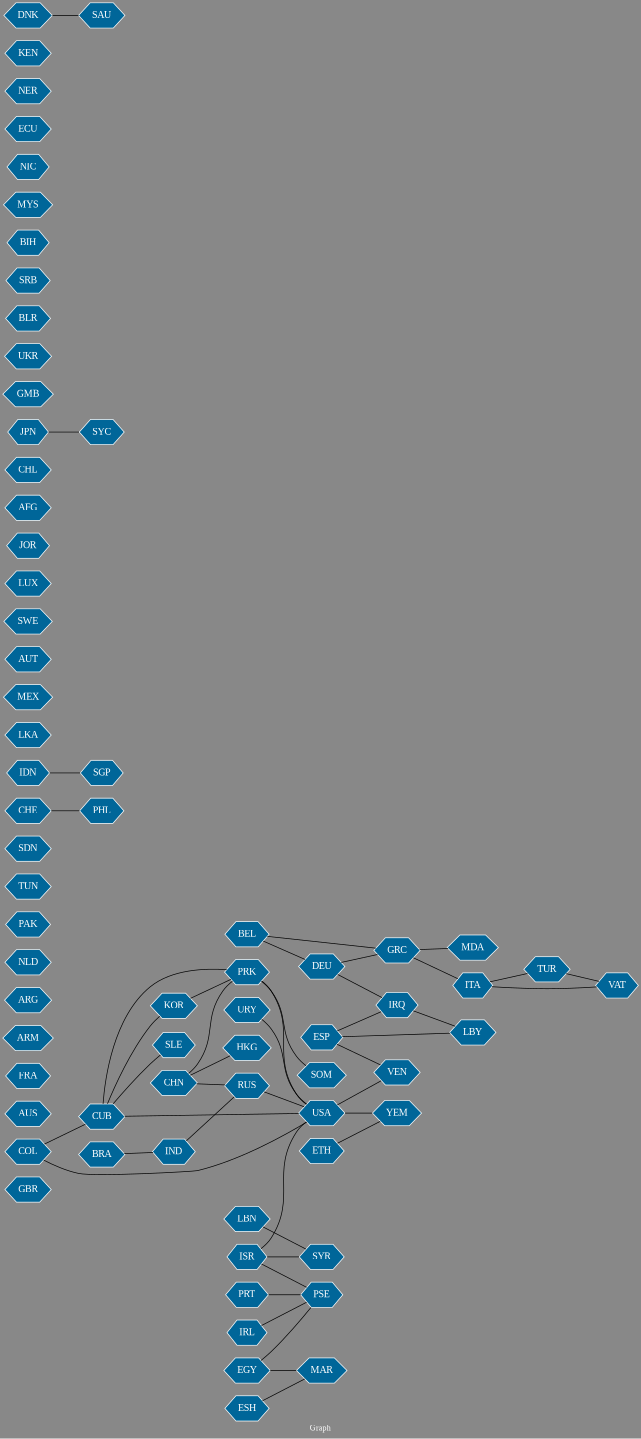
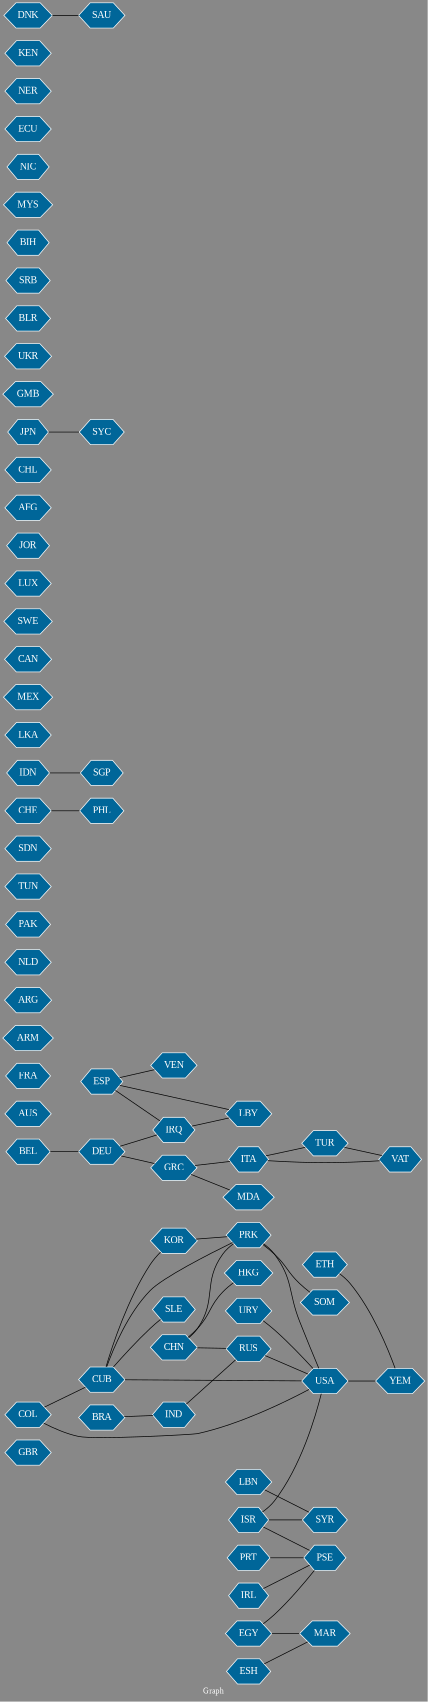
node "CAN": added
node "AUT": removed
edge "BEL" -- "GRC": removed
edge "VEN" -- "USA": removed
